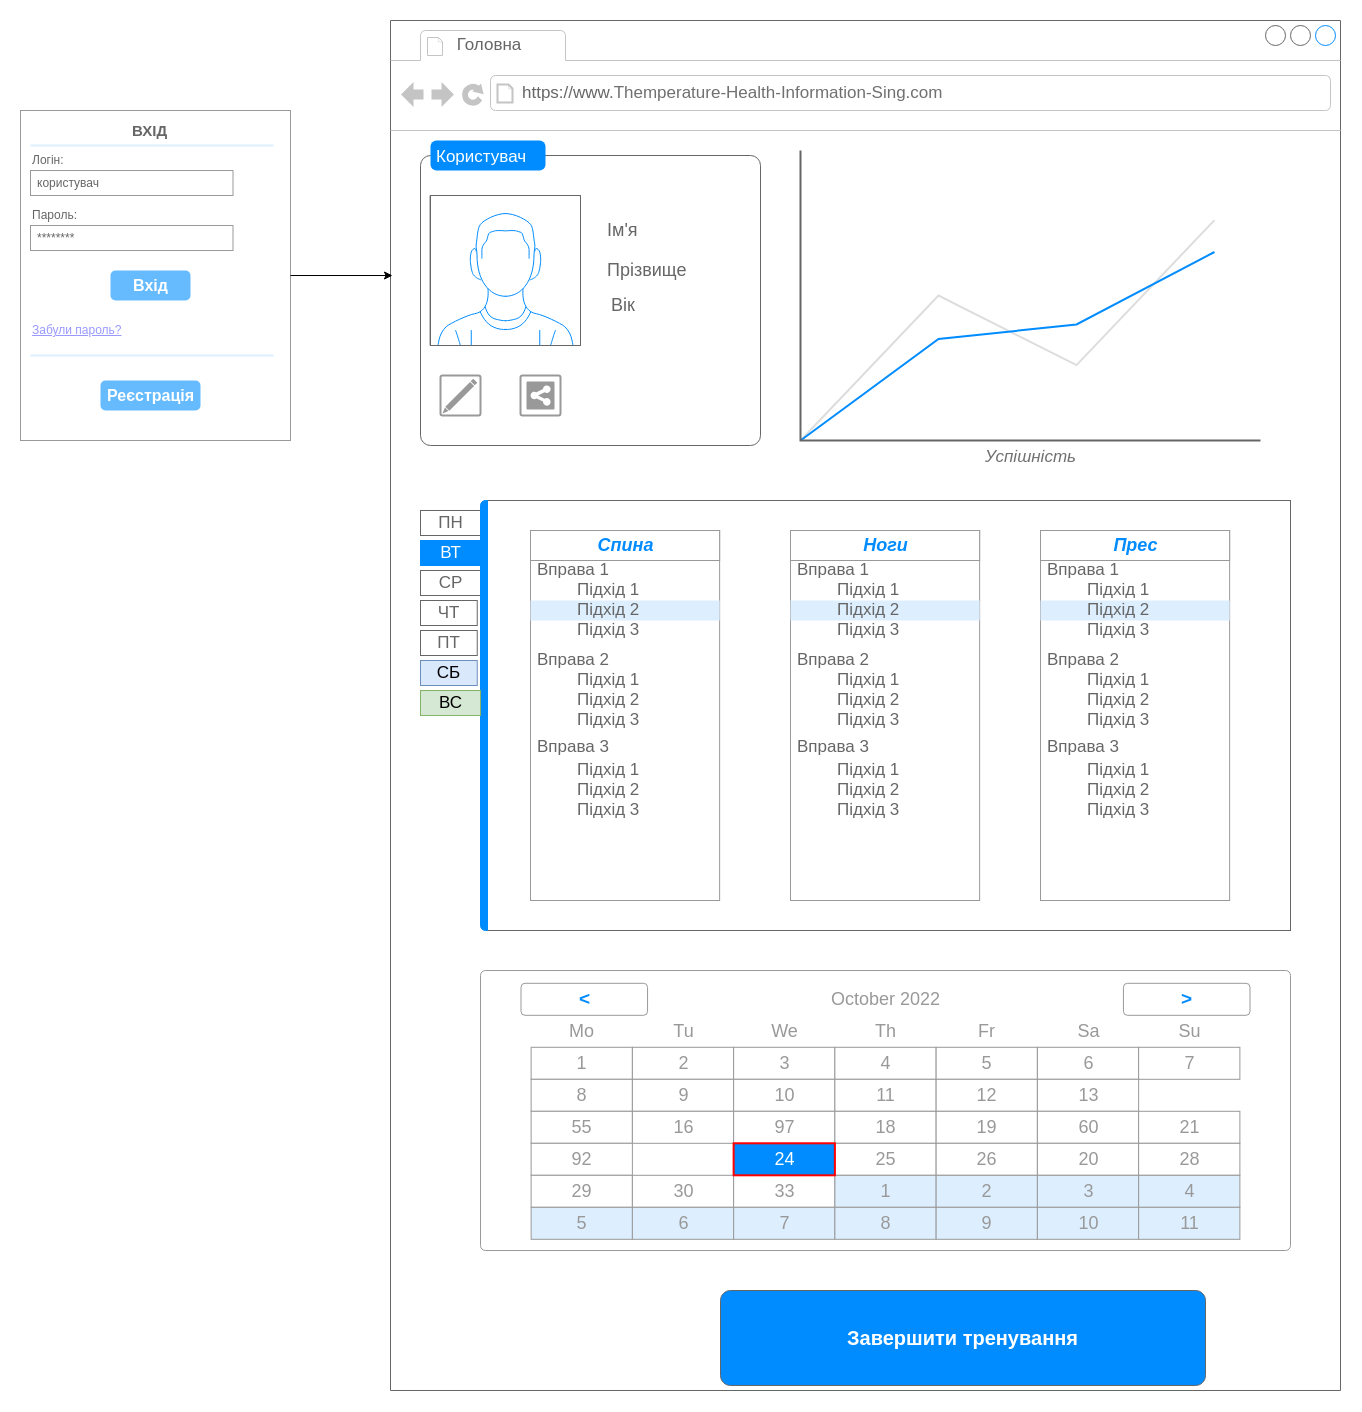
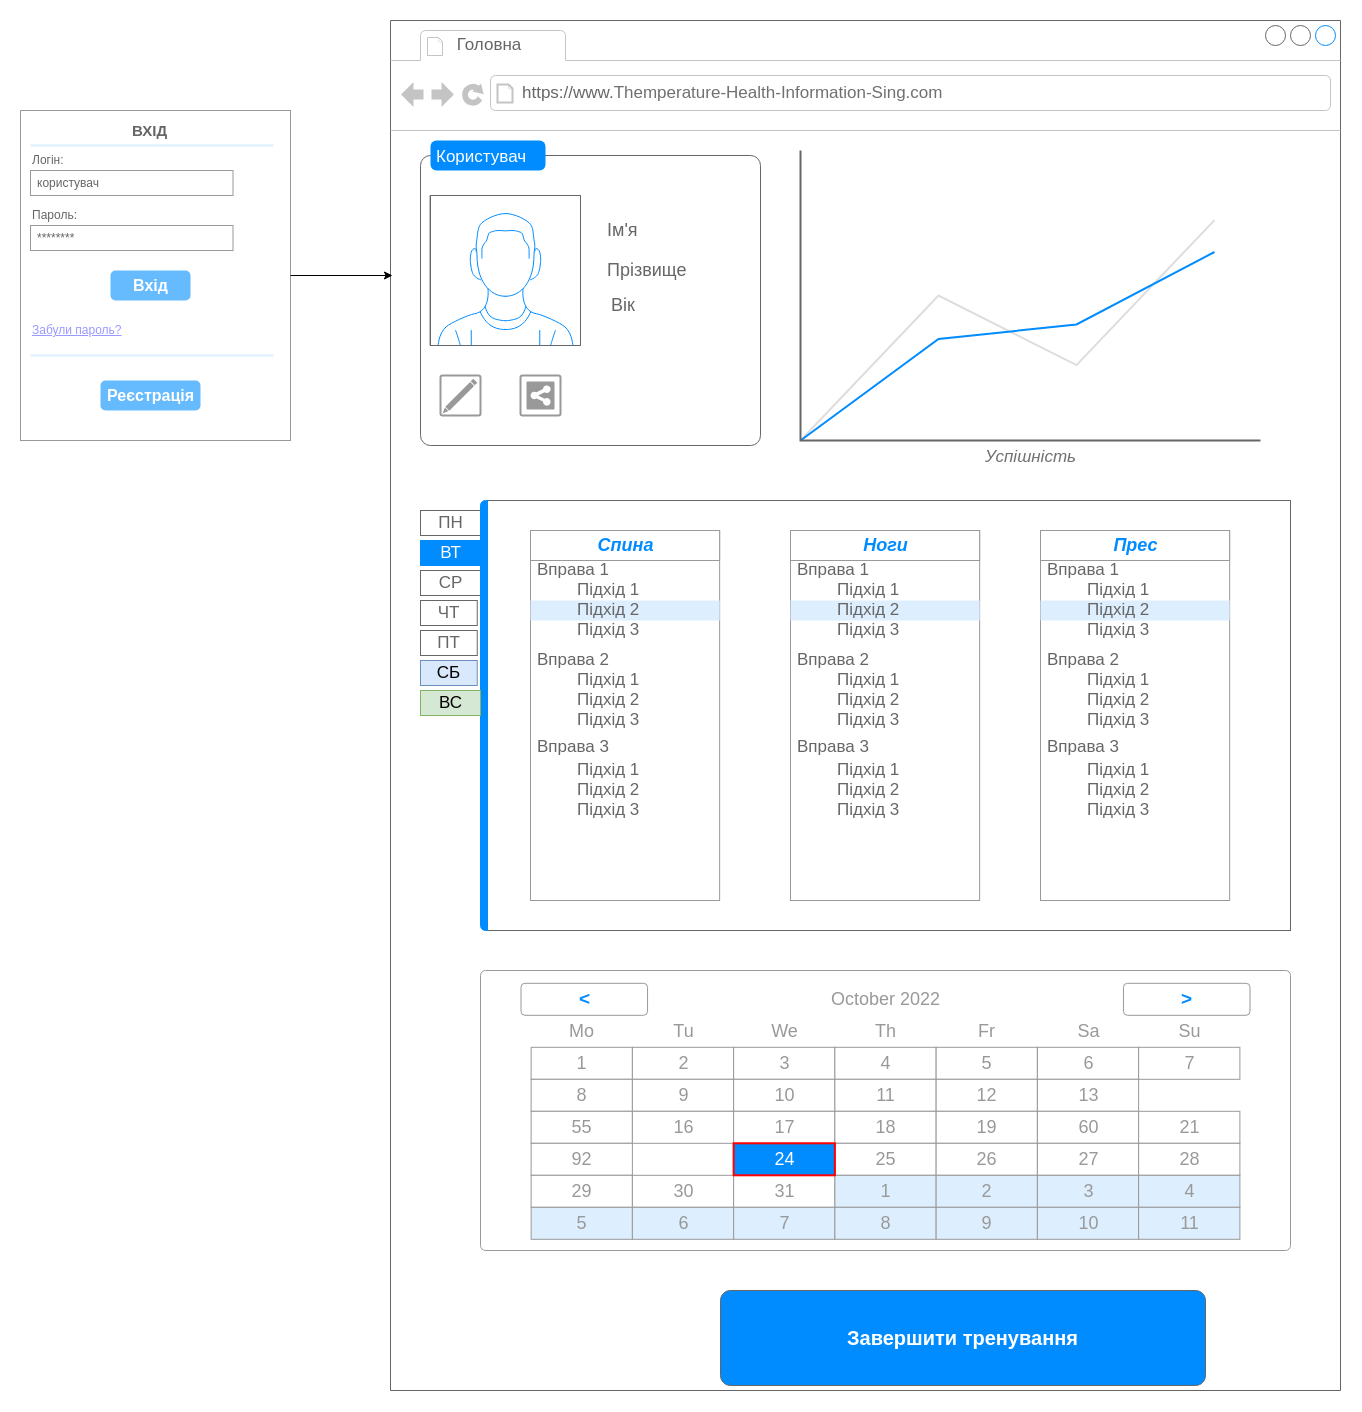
node "97": label "97" -> "17"
node "20": label "20" -> "27"
node "33": label "33" -> "31"
